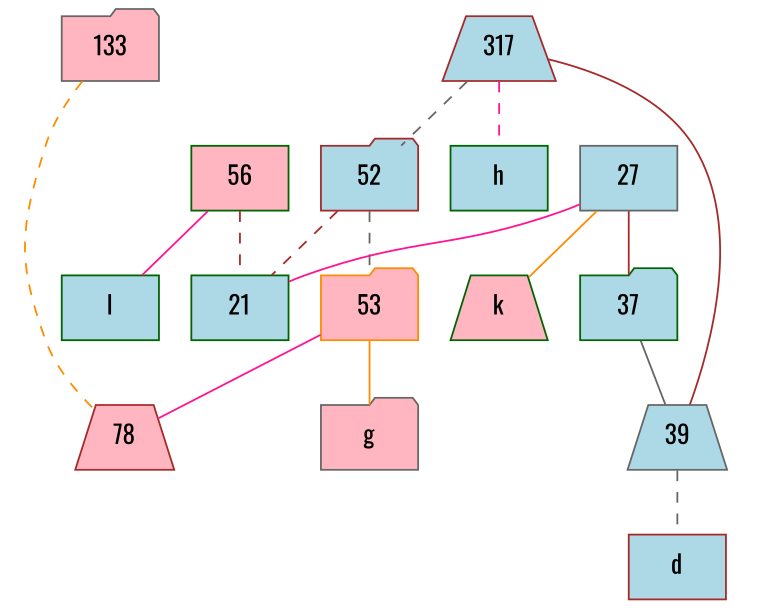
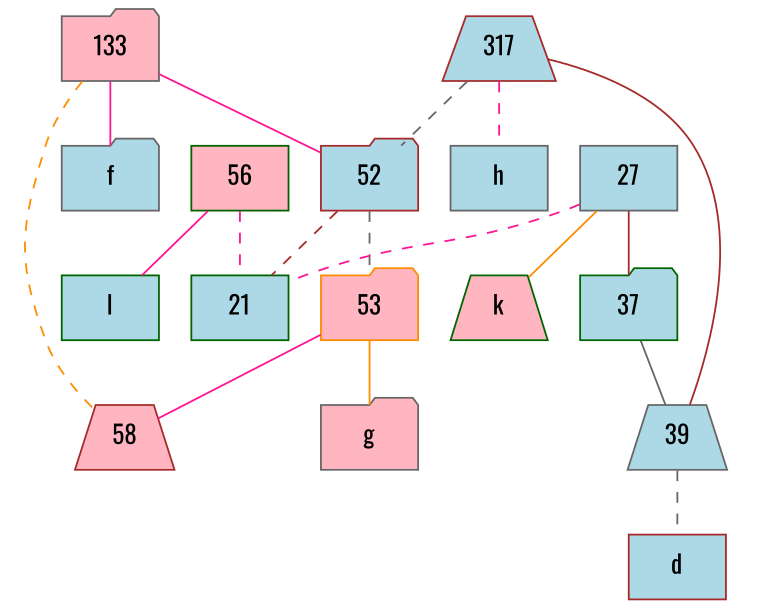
edge "133" -- "52": added
node "f": added
node "h": color darkgreen -> gray40
edge "56" -- "21": color brown -> deeppink
edge "27" -- "21": style solid -> dashed
node "78": label "78" -> "58"
